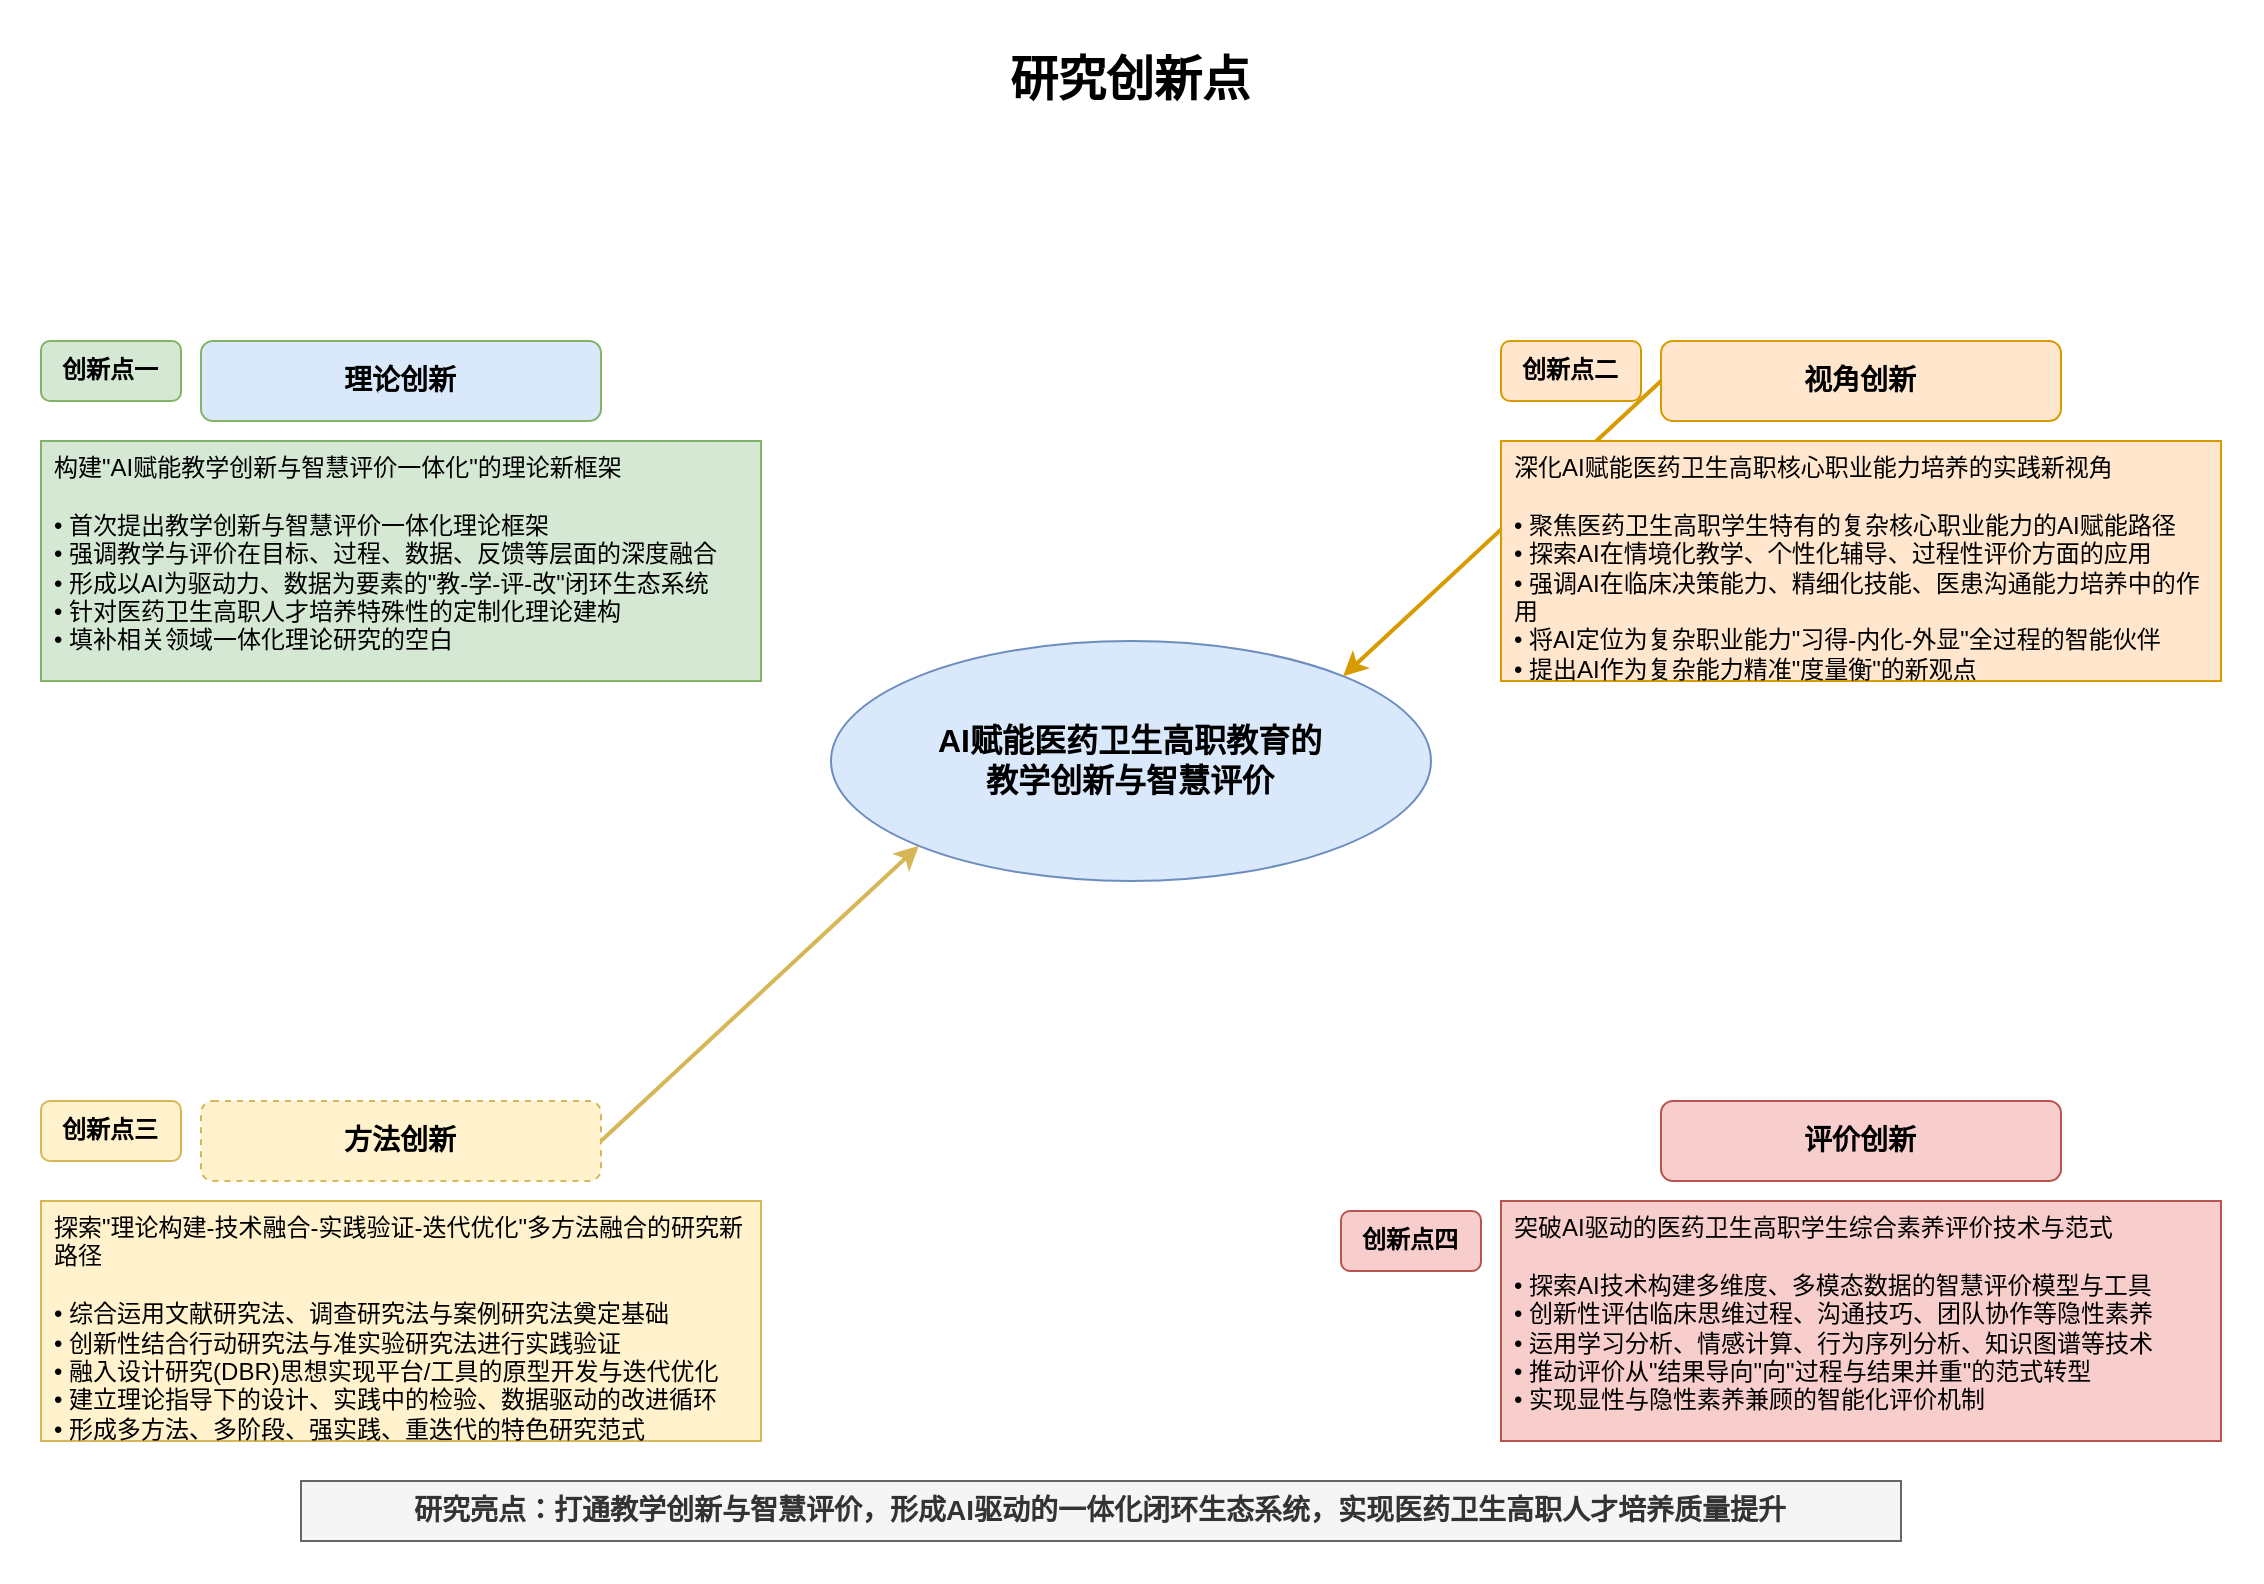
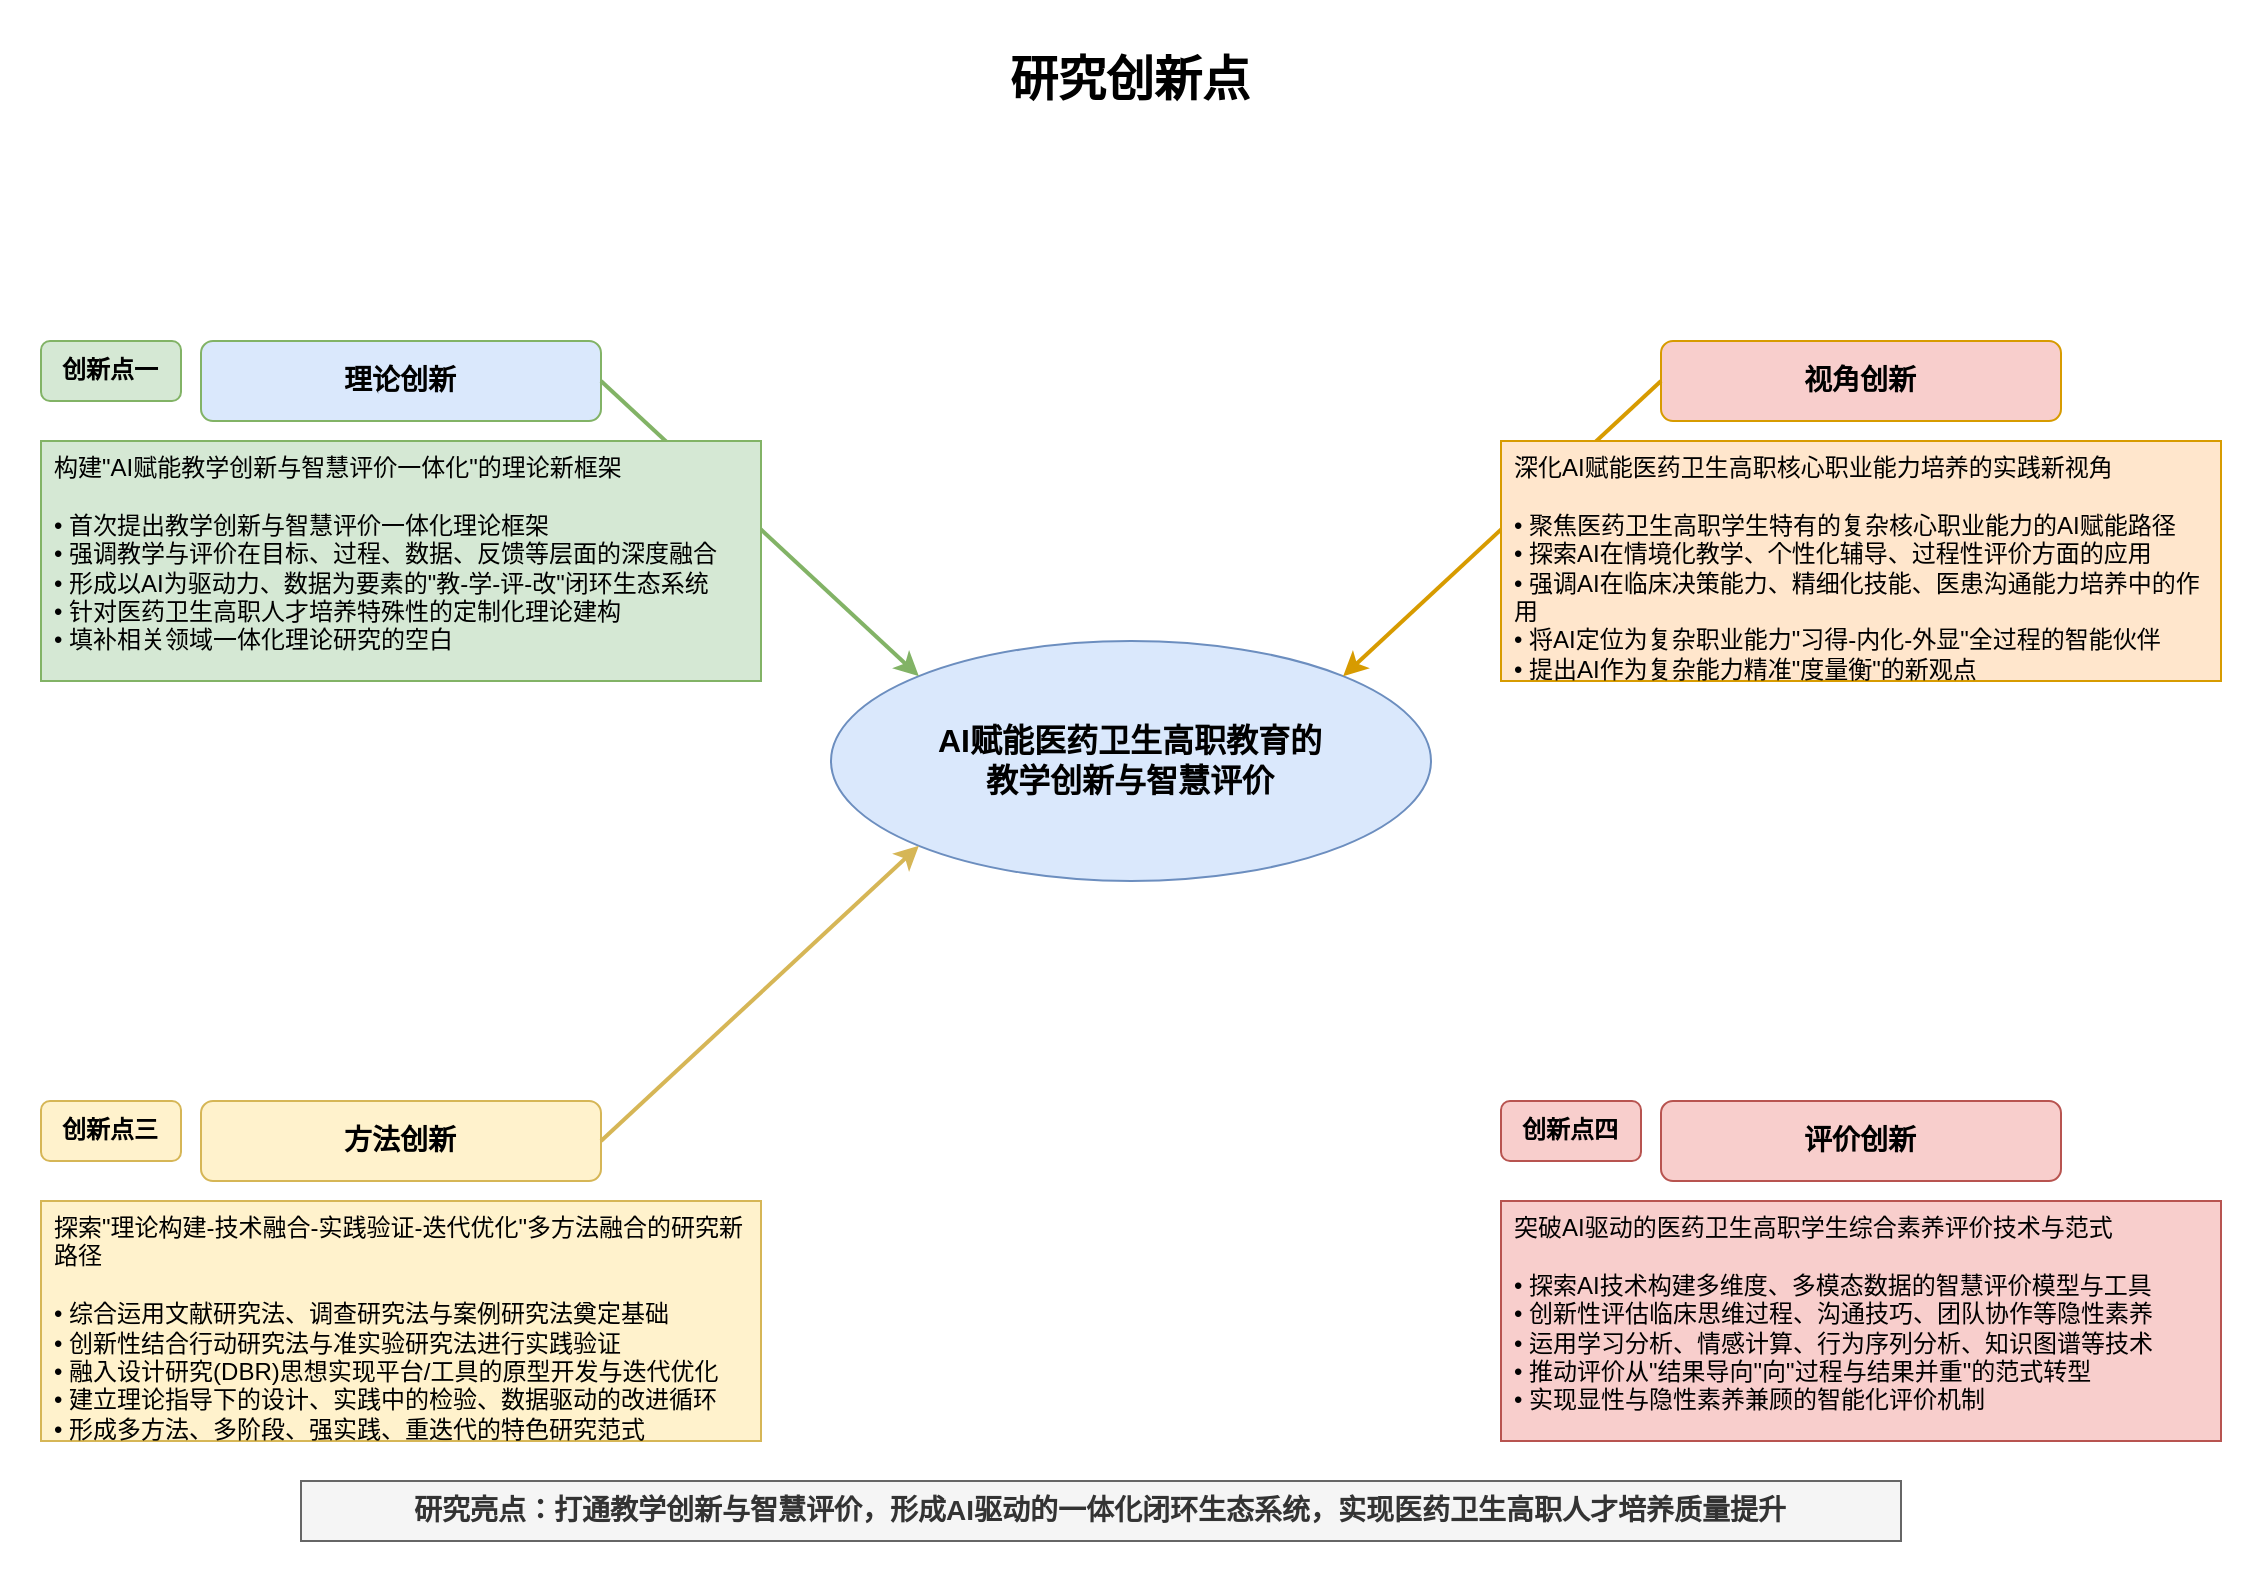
node "创新点二": removed
node "视角创新": fillcolor #ffe6cc -> #f8cecc
edge "理论创新" -> "AI赋能医药卫生高职教育的 教学创新与智慧评价": added
node "方法创新": style dashed -> solid
node "创新点四": moved (1411, 1241) -> (1571, 1131)
